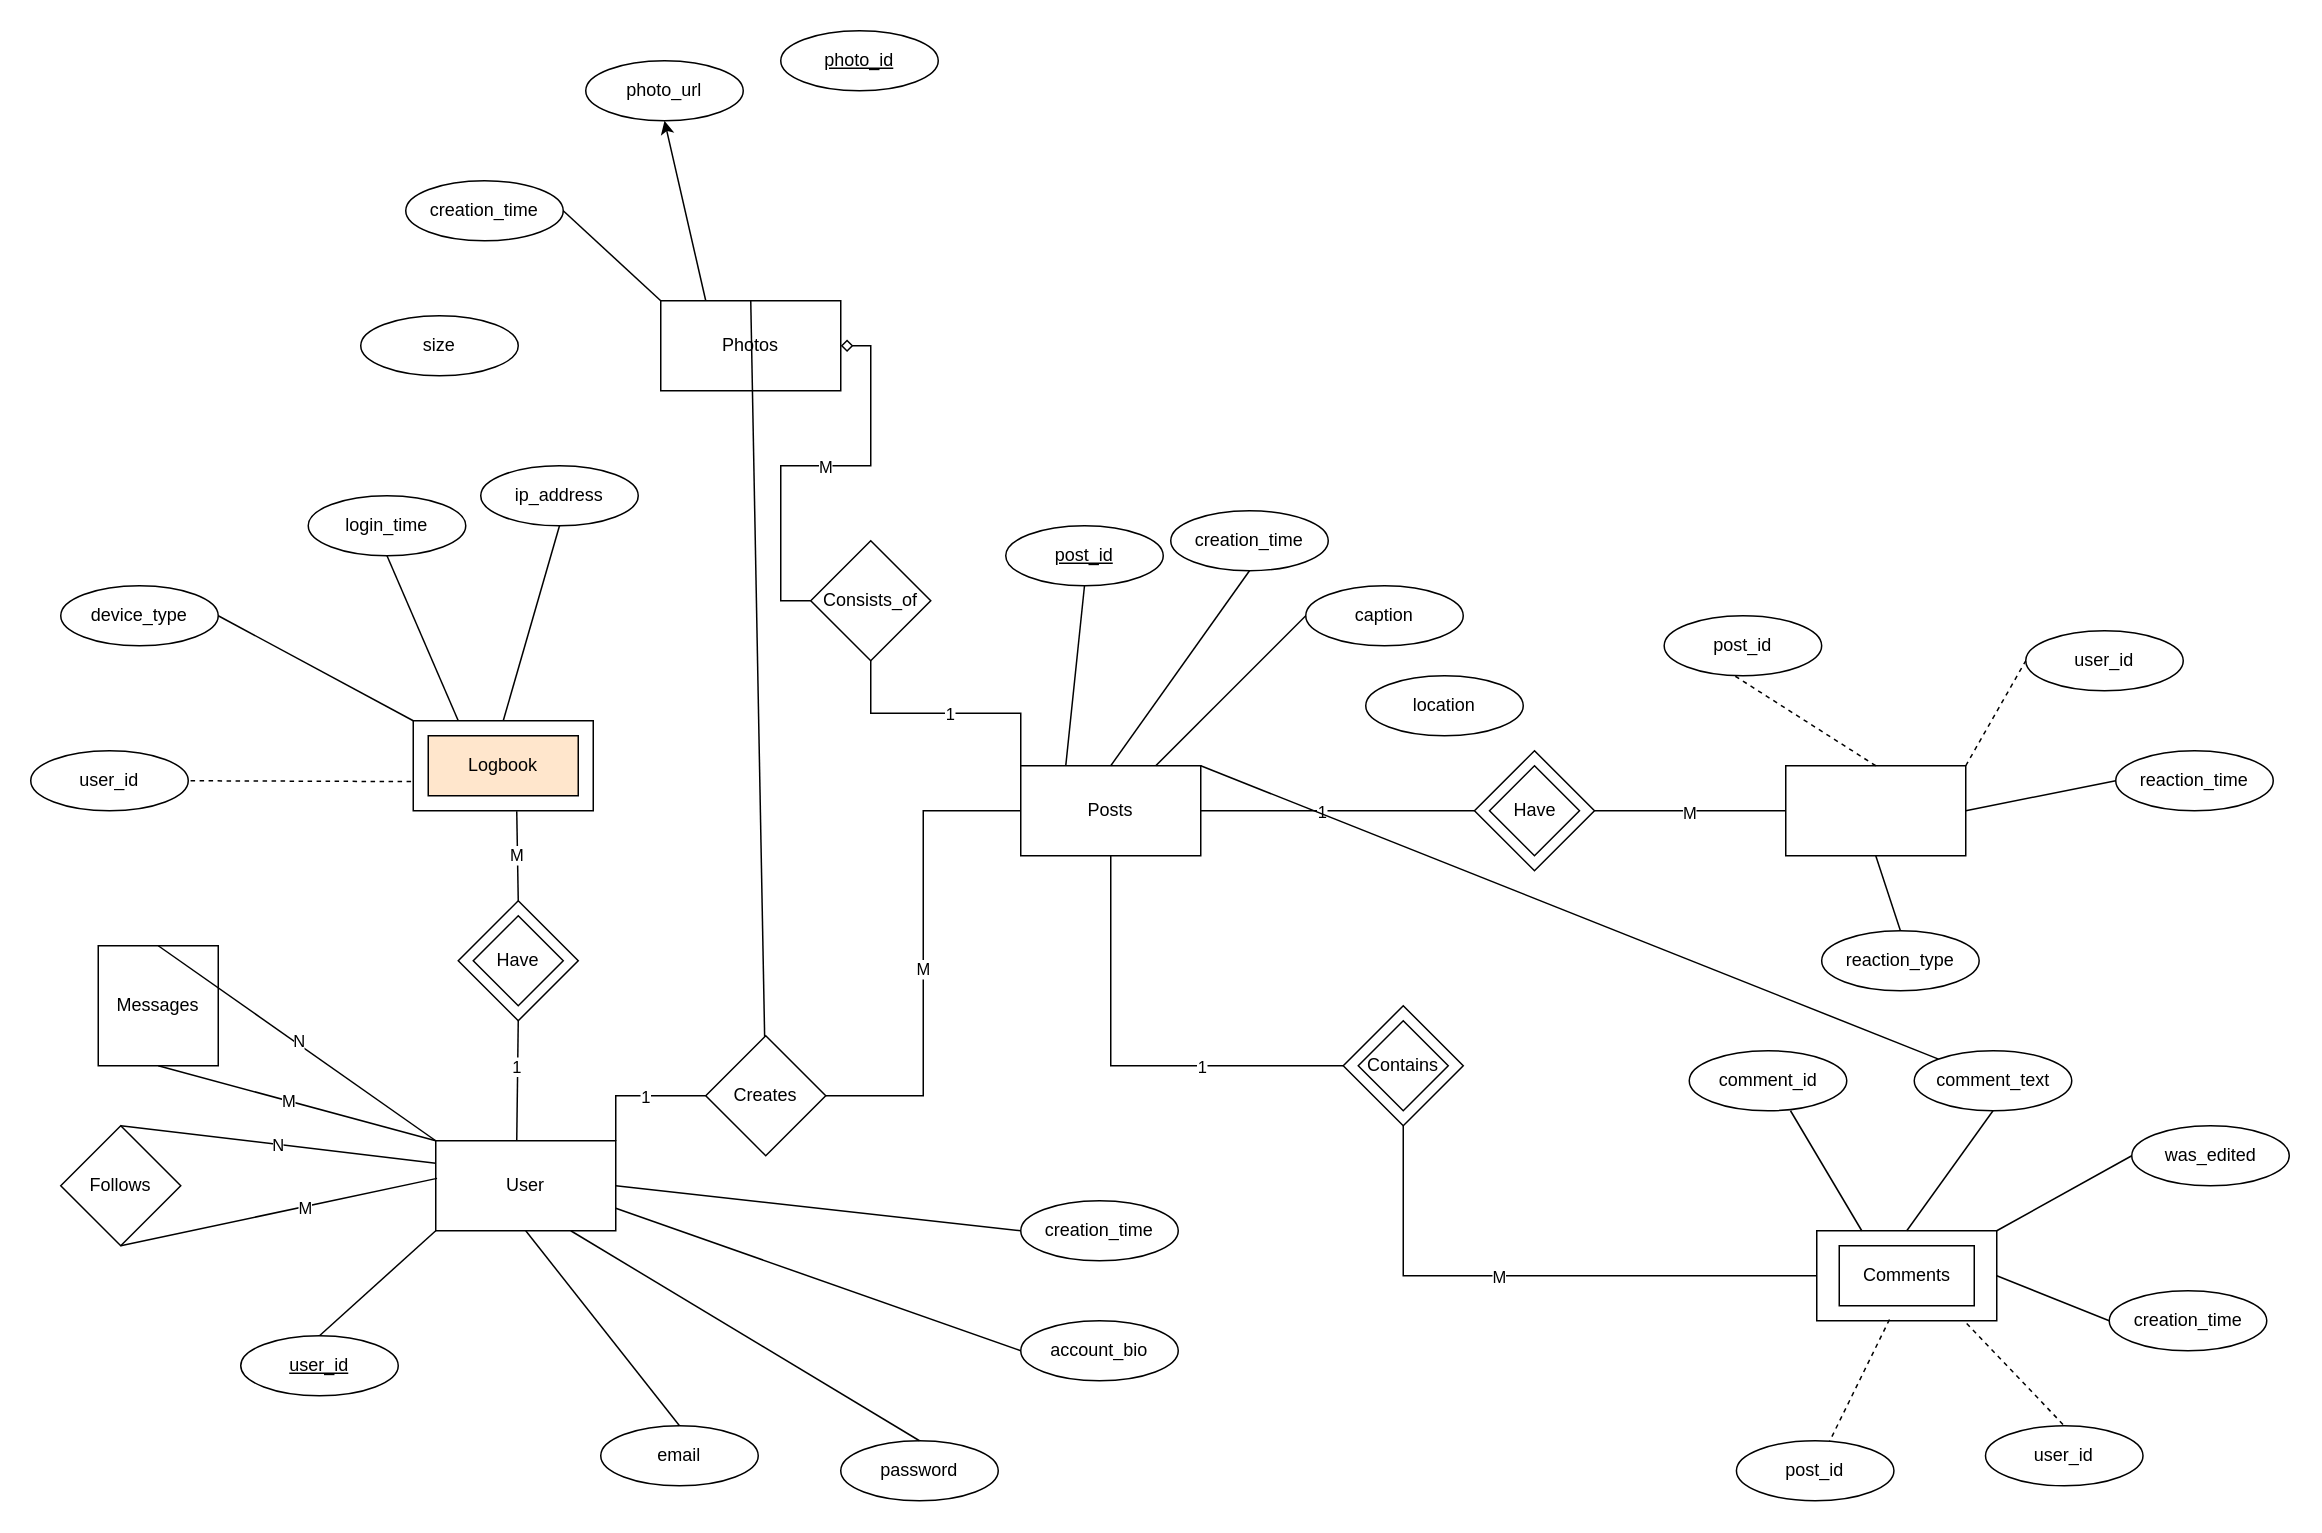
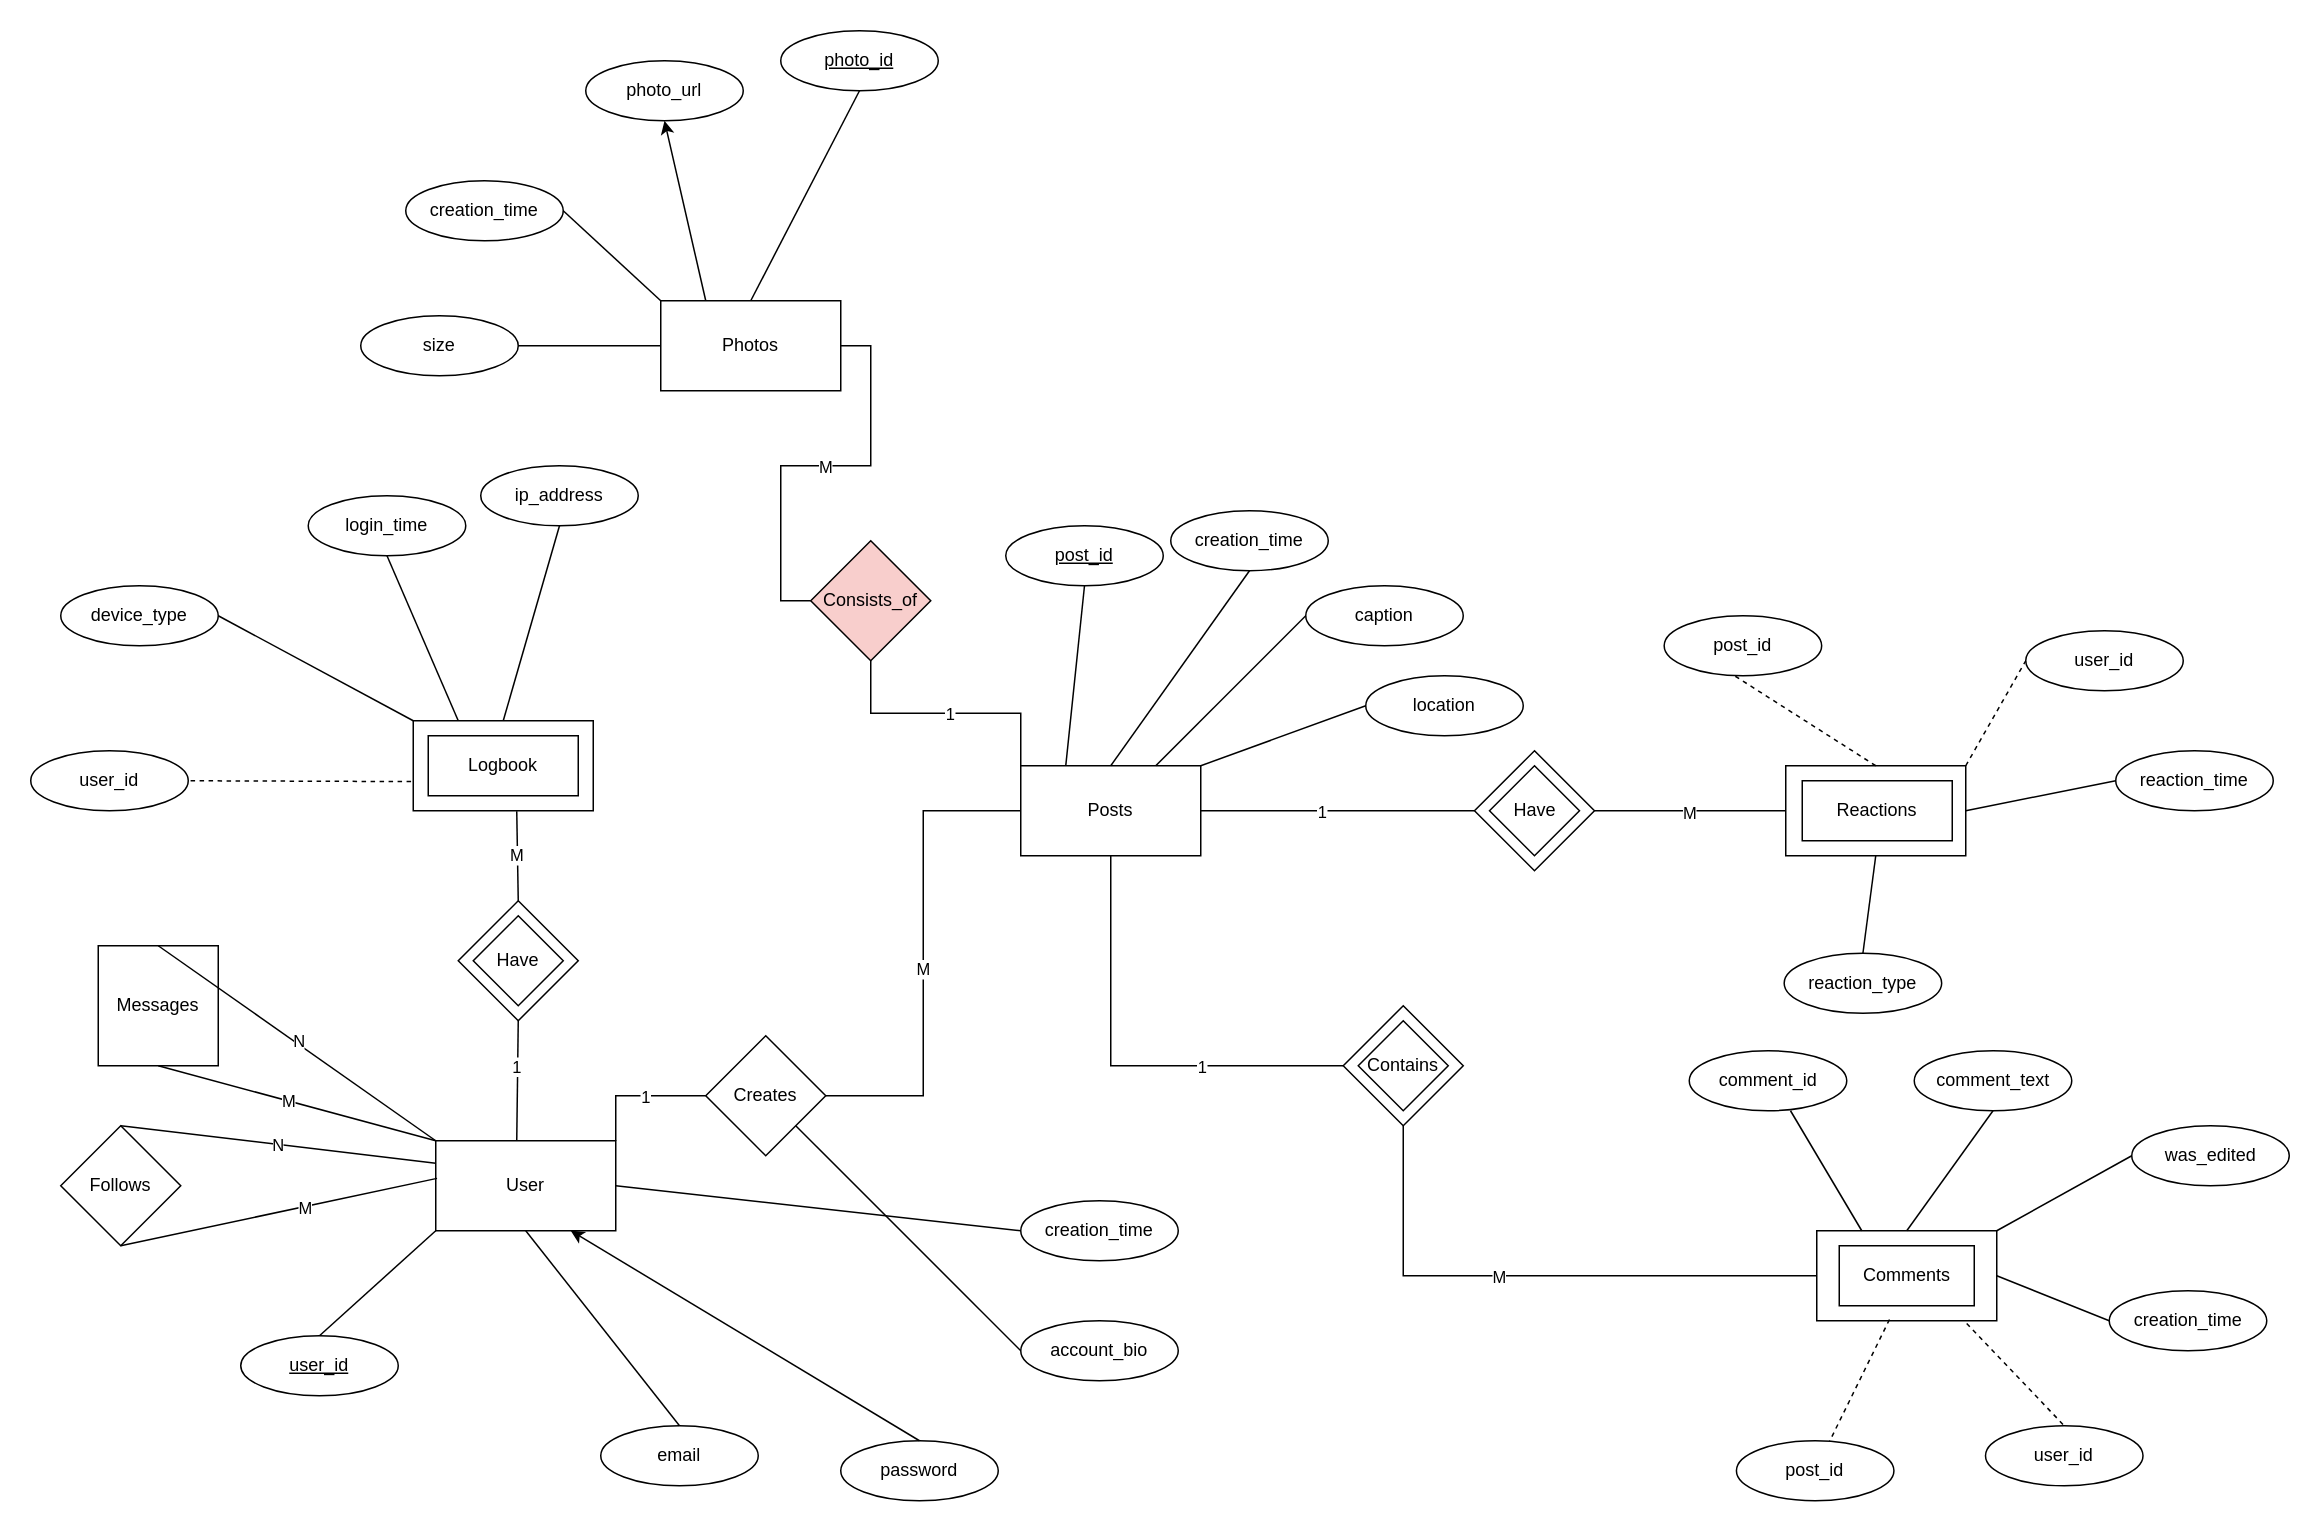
edge "size" -- "Photos": added
edge "Consists_of" -> "Photos": arrowhead diamond -> none
node "Consists_of": fillcolor #ffffff -> #f8cecc
edge "Photos" -- "Creates": now "Photos" -- "photo_id"
node "Logbook": fillcolor #ffe6cc -> #ffffff
node "Reactions": added
edge "Posts" -- "comment_text": now "Posts" -- "location"
node "reaction_type": moved (1900, 961) -> (1863, 983)
edge "User" -- "password": arrowhead none -> classic
edge "User" -- "account_bio": now "Creates" -- "account_bio"
